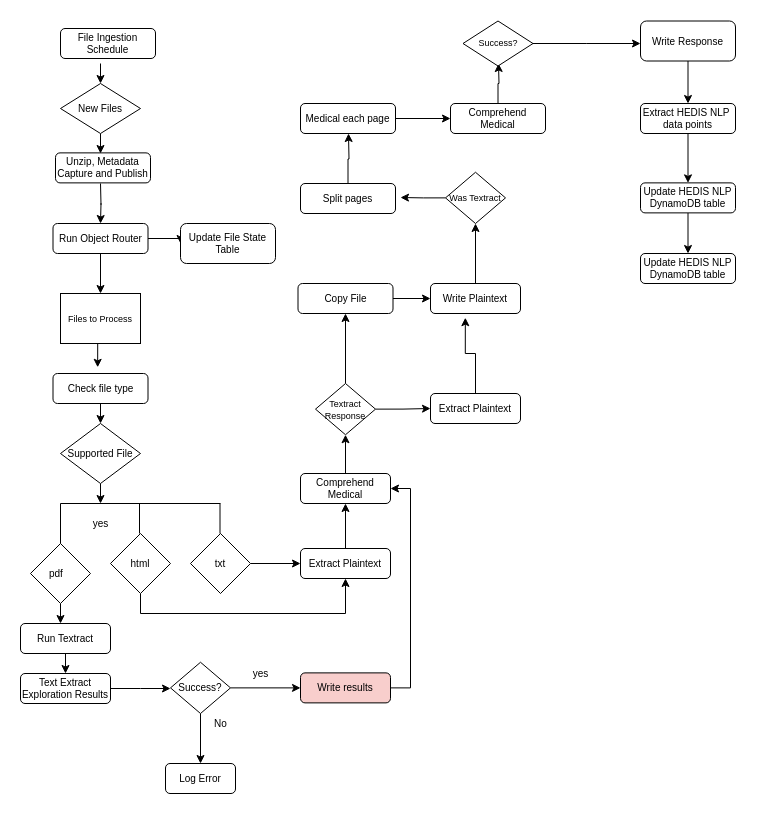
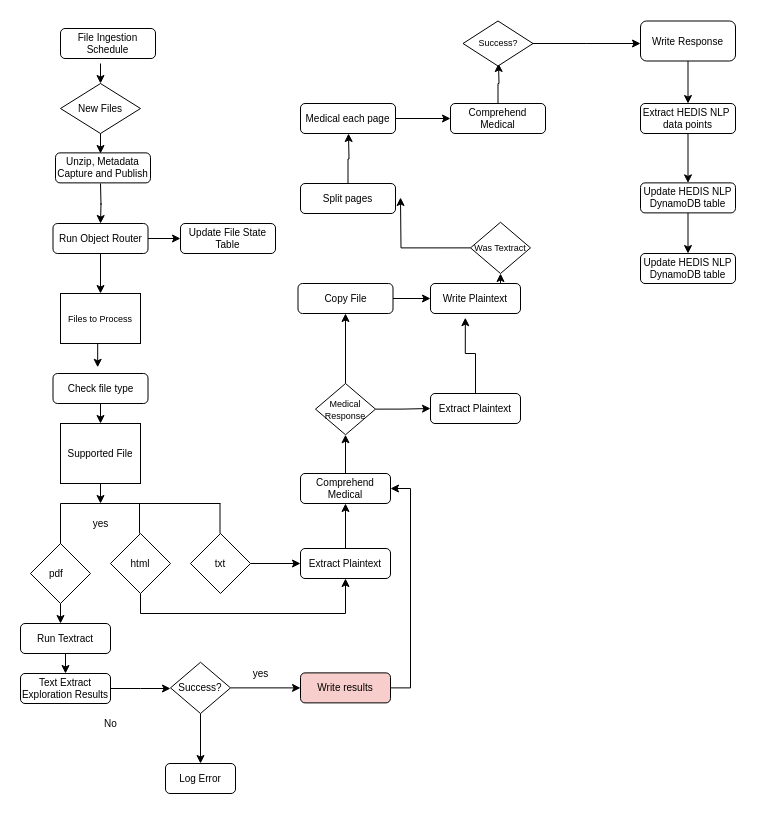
node "Was Textract": moved (476, 198) -> (501, 248)
node "Update File State Table": size 95x40 -> 95x30
node "Textract Response": label "Textract Response" -> "Medical Response"
node "Supported File": shape diamond -> rectangle
node "No": moved (221, 724) -> (111, 724)
